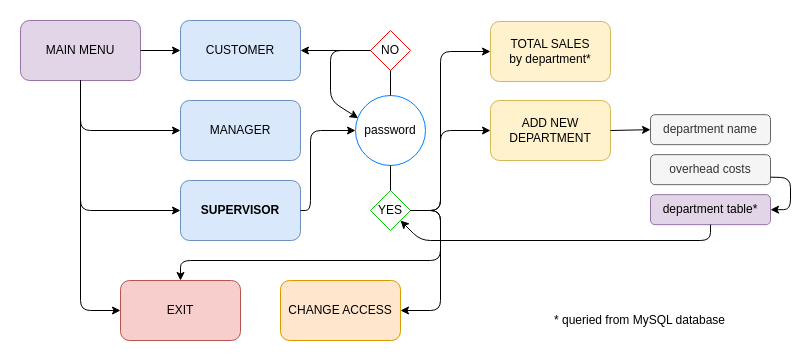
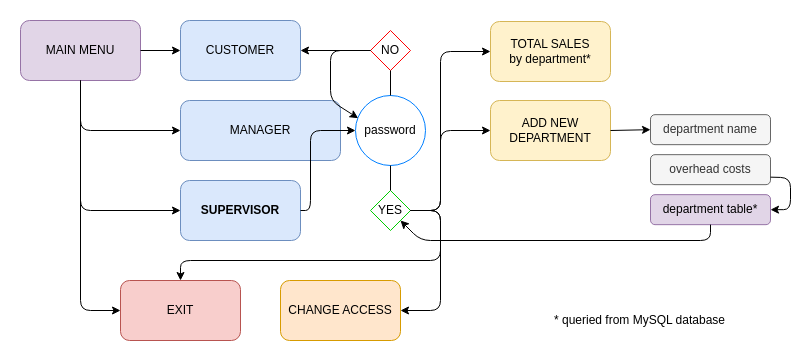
node "MANAGER": size 120x60 -> 160x60
